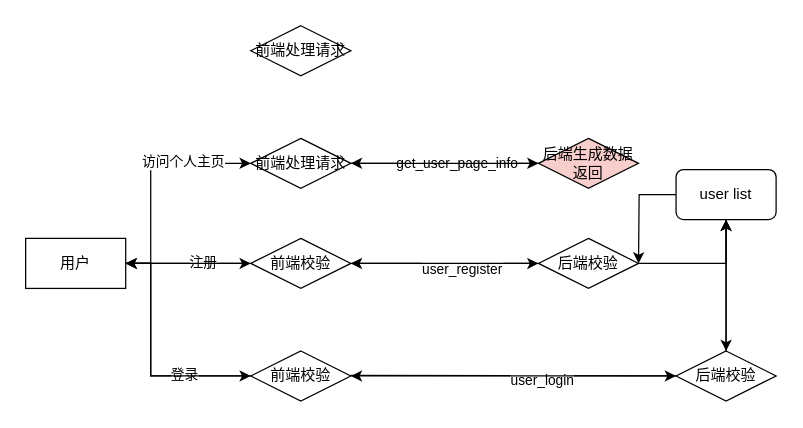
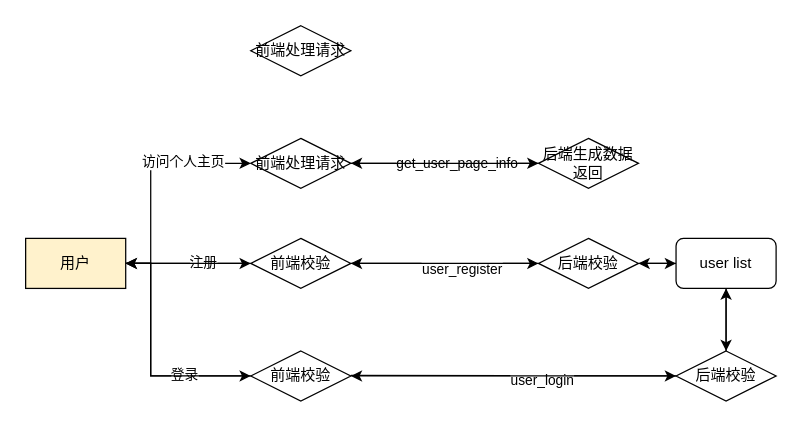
node "后端生成数据返回": fillcolor #f8cecc -> #ffffff
node "user list": moved (726, 194) -> (726, 263)
node "用户": fillcolor #ffffff -> #fff2cc
